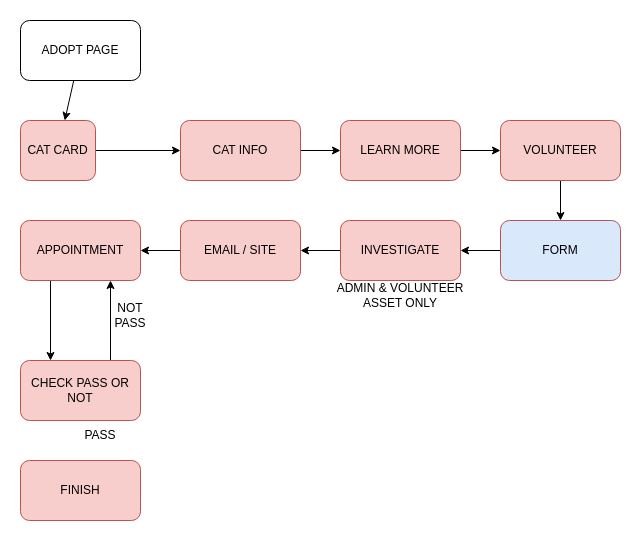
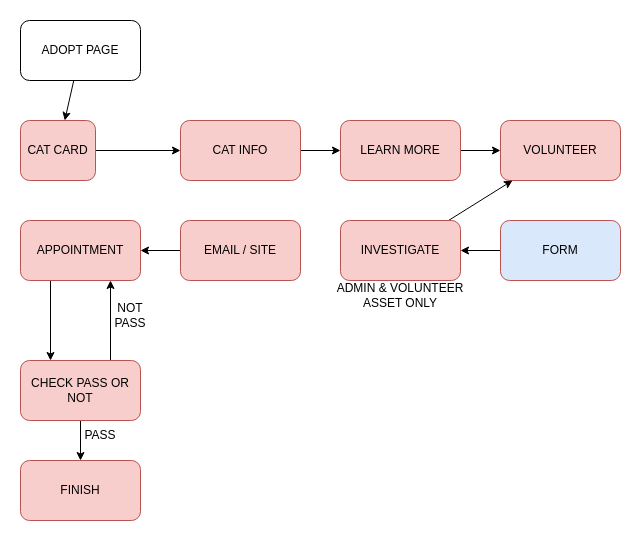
edge "VOLUNTEER" -> "FORM": removed
edge "INVESTIGATE" -> "EMAIL / SITE": now "INVESTIGATE" -> "VOLUNTEER"
edge "CHECK PASS OR NOT" -> "FINISH": added
